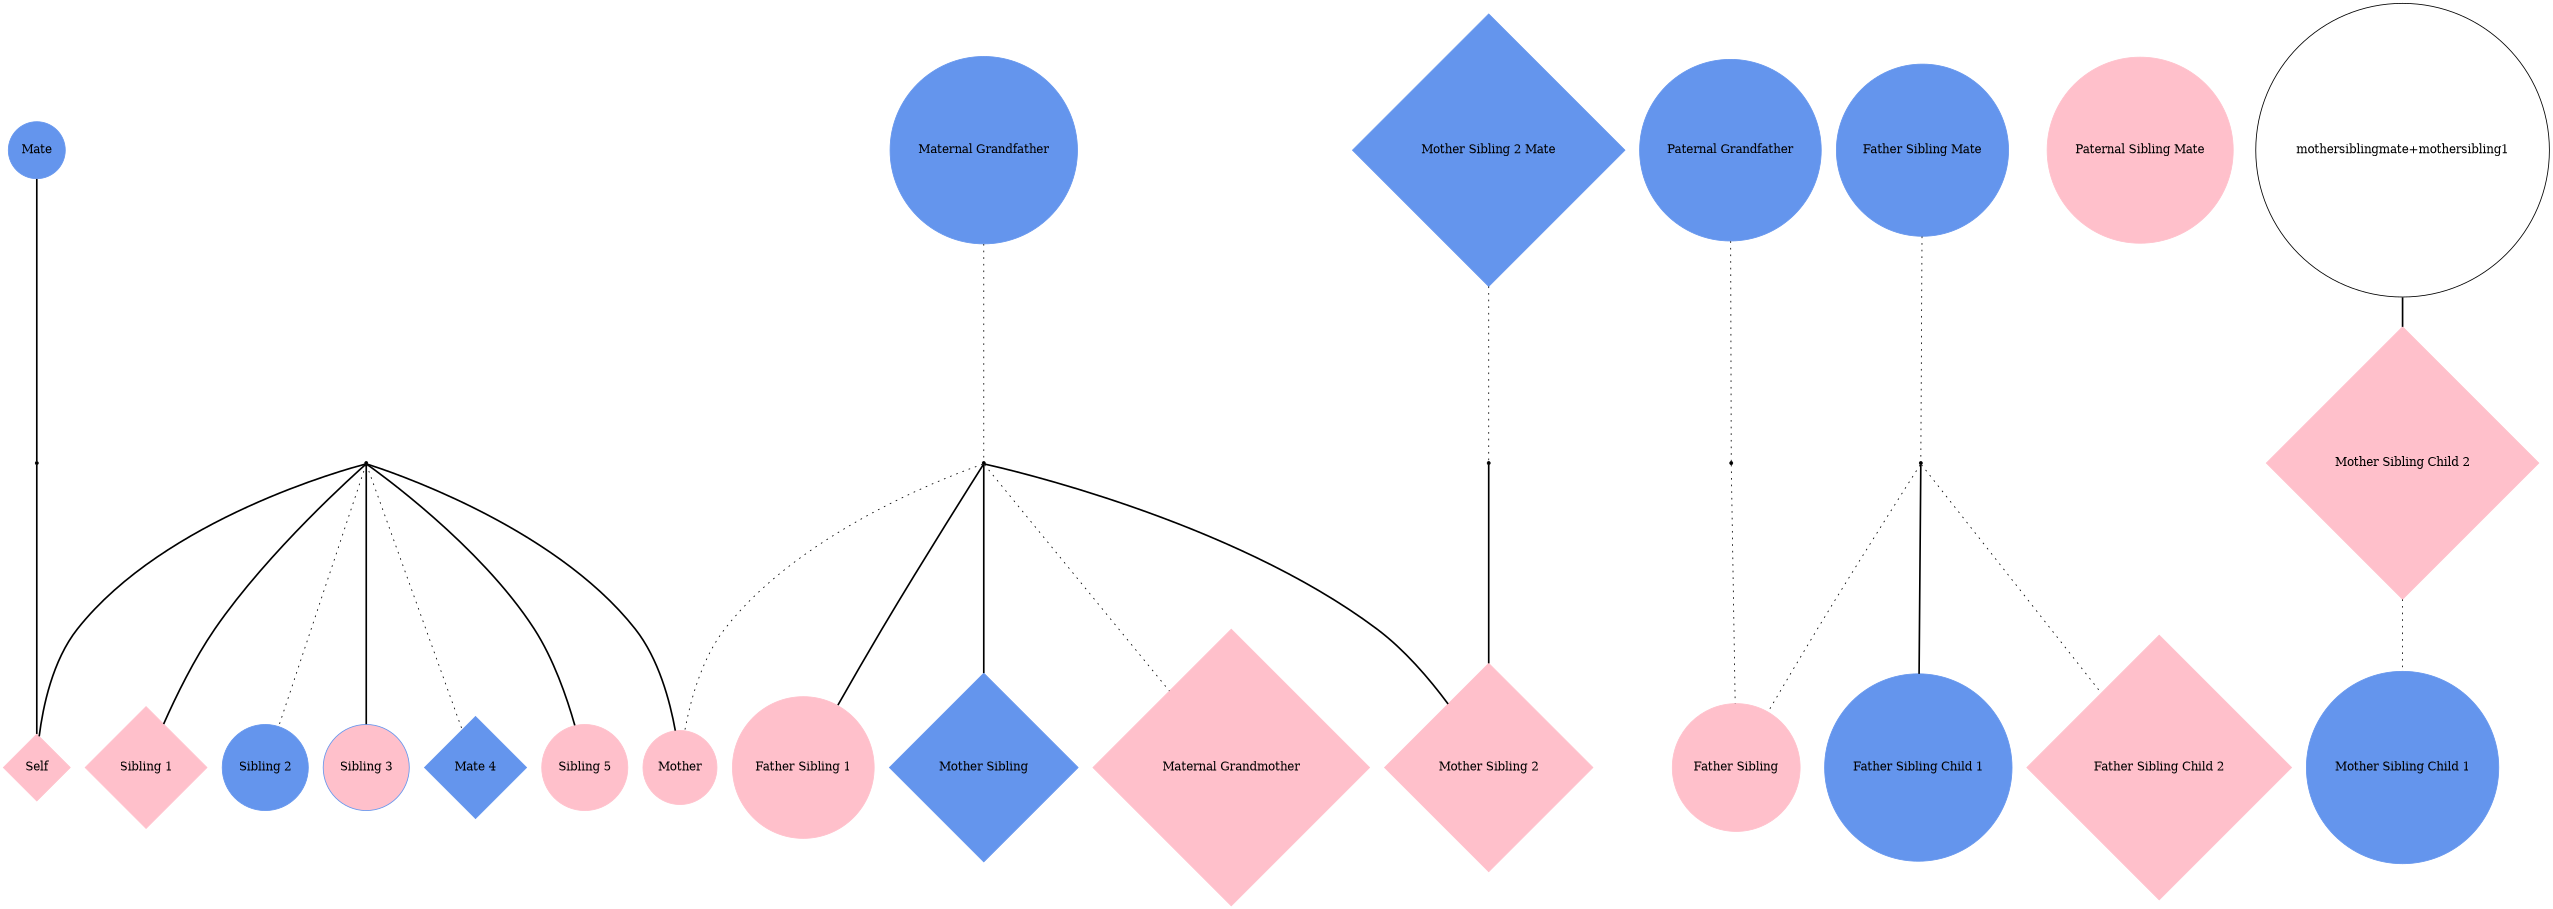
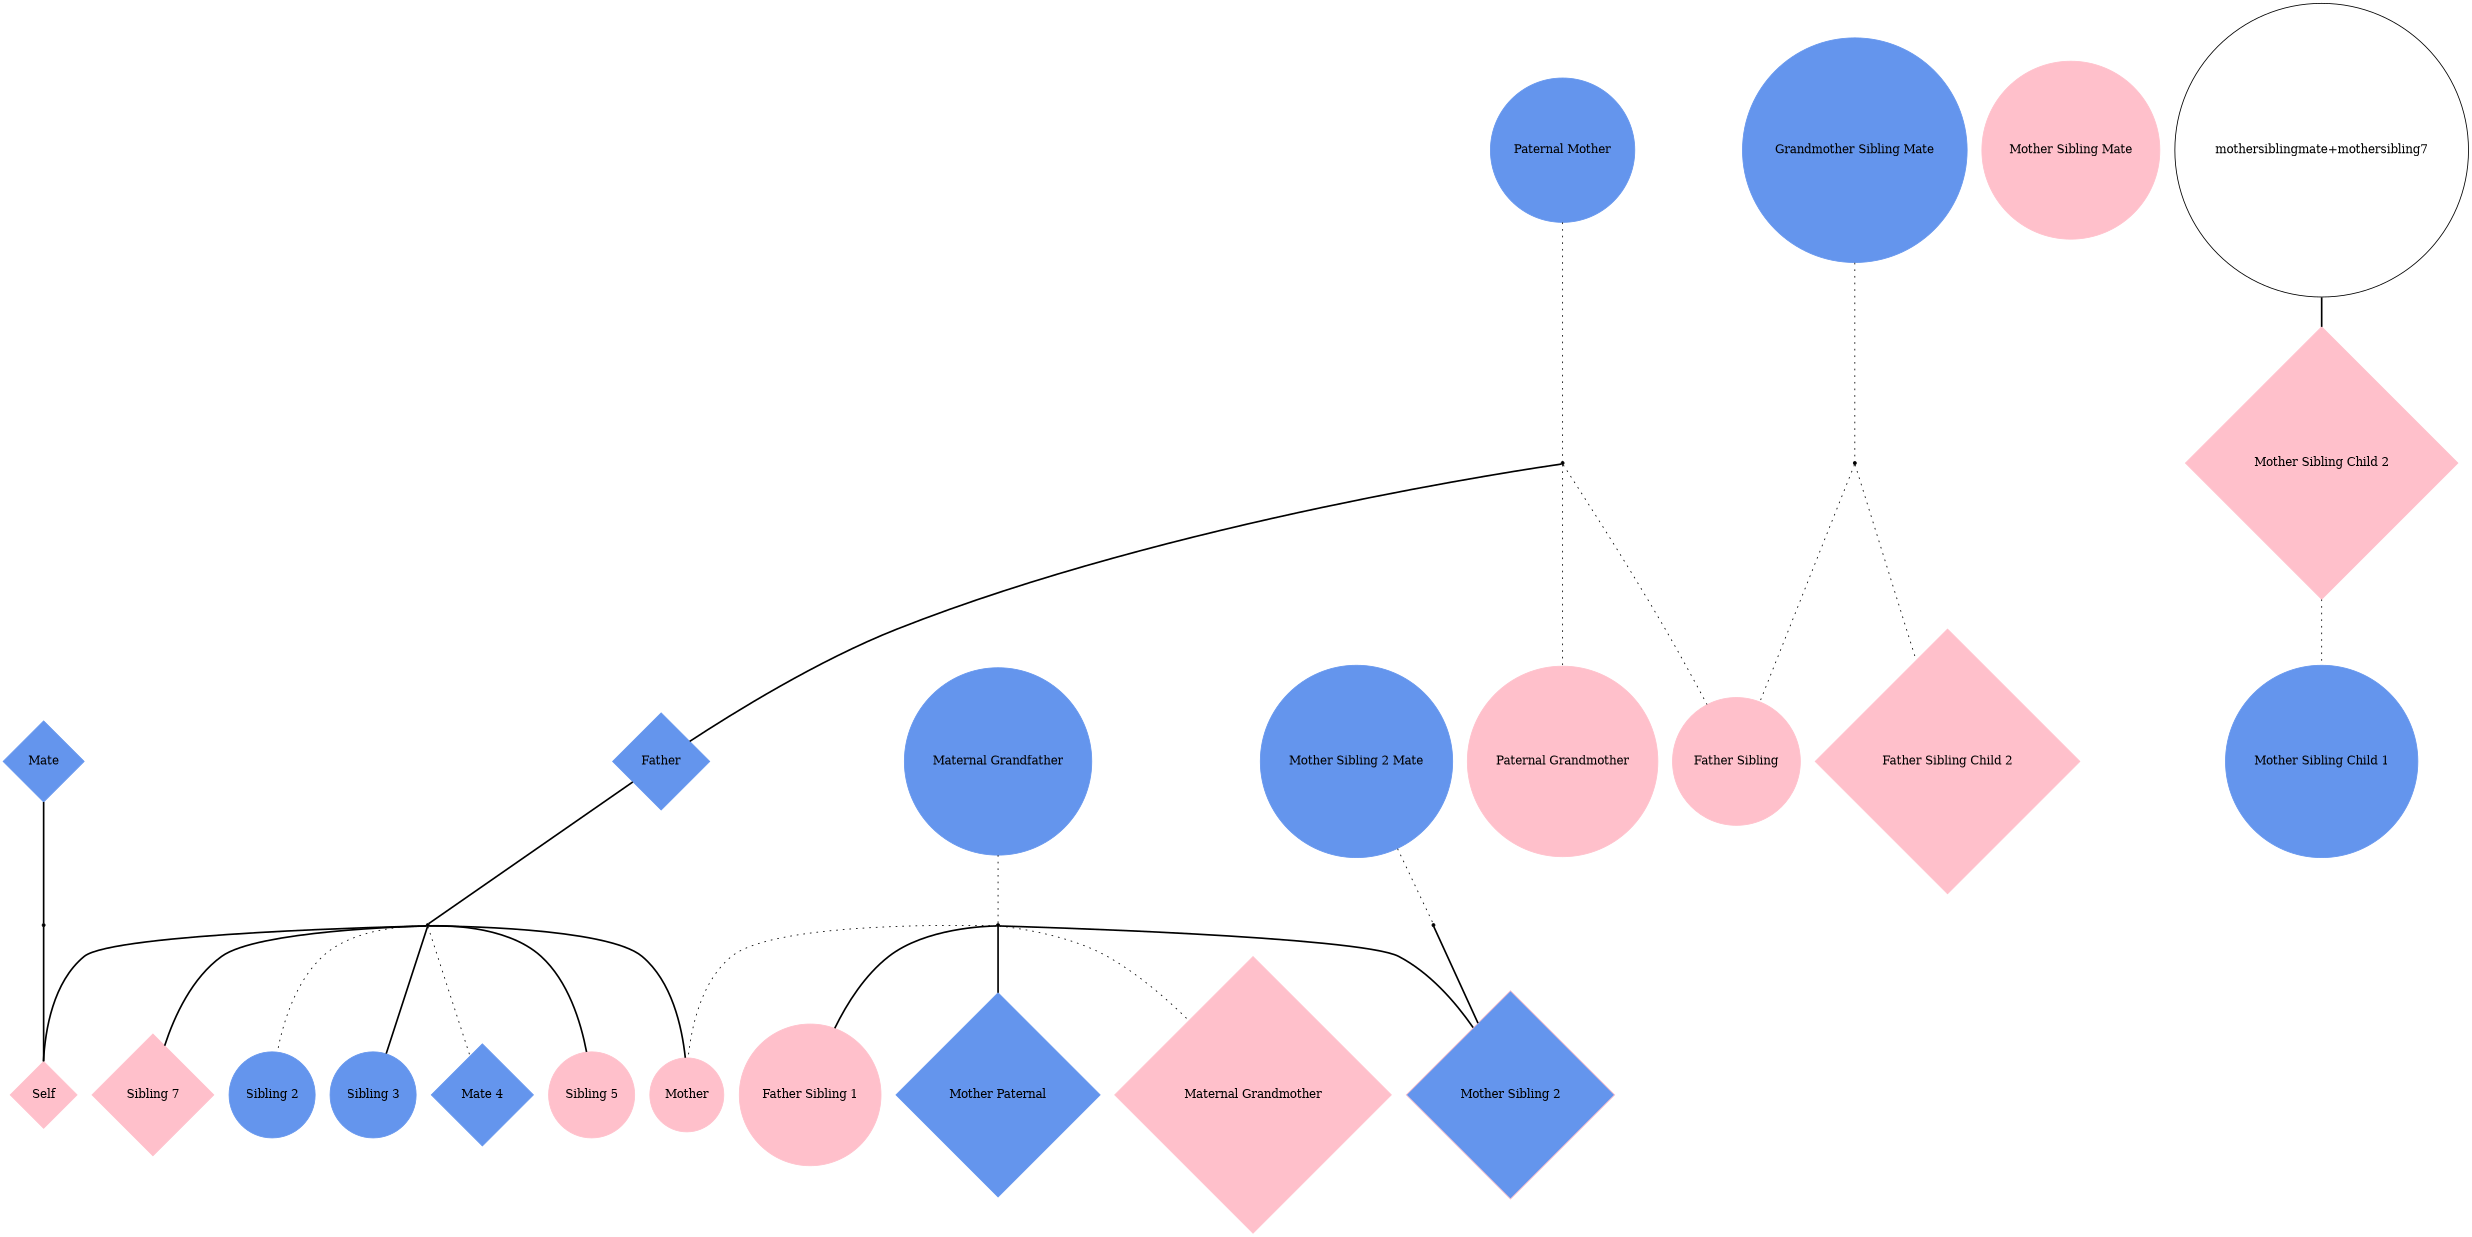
node "Mate": shape circle -> diamond
node "Mother Sibling 2 Mate": shape diamond -> circle
node "Paternal Grandfather": label "Paternal Grandfather" -> "Paternal Mother"
node "Father Sibling Mate": label "Father Sibling Mate" -> "Grandmother Sibling Mate"
node "Paternal Sibling Mate": label "Paternal Sibling Mate" -> "Mother Sibling Mate"
node "mothersiblingmate+mothersibling1": label "mothersiblingmate+mothersibling1" -> "mothersiblingmate+mothersibling7"
node "Father": added
node "Paternal Grandmother": added
node "Sibling 1": label "Sibling 1" -> "Sibling 7"
node "Sibling 3": fillcolor pink -> cornflowerblue
node "Mother Sibling": label "Mother Sibling" -> "Mother Paternal"
node "Mother Sibling 2": fillcolor pink -> cornflowerblue
node "Father Sibling Child 1": removed
